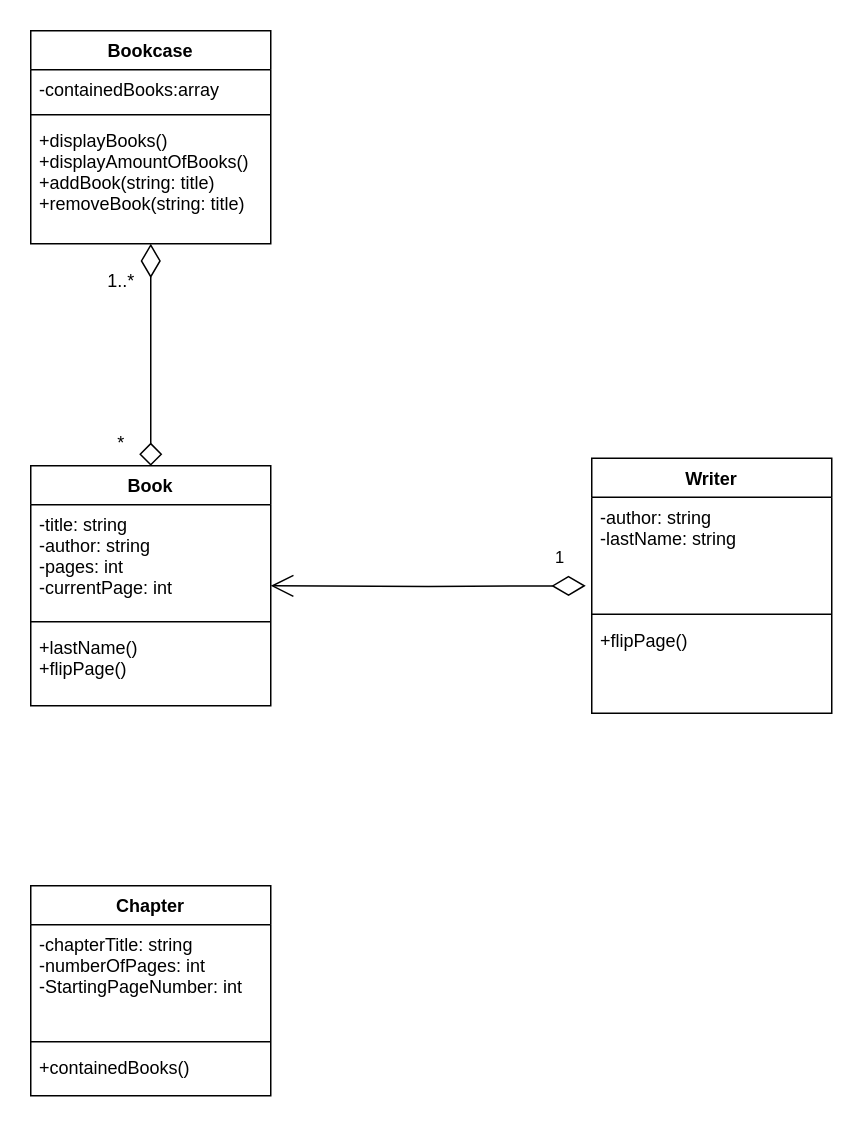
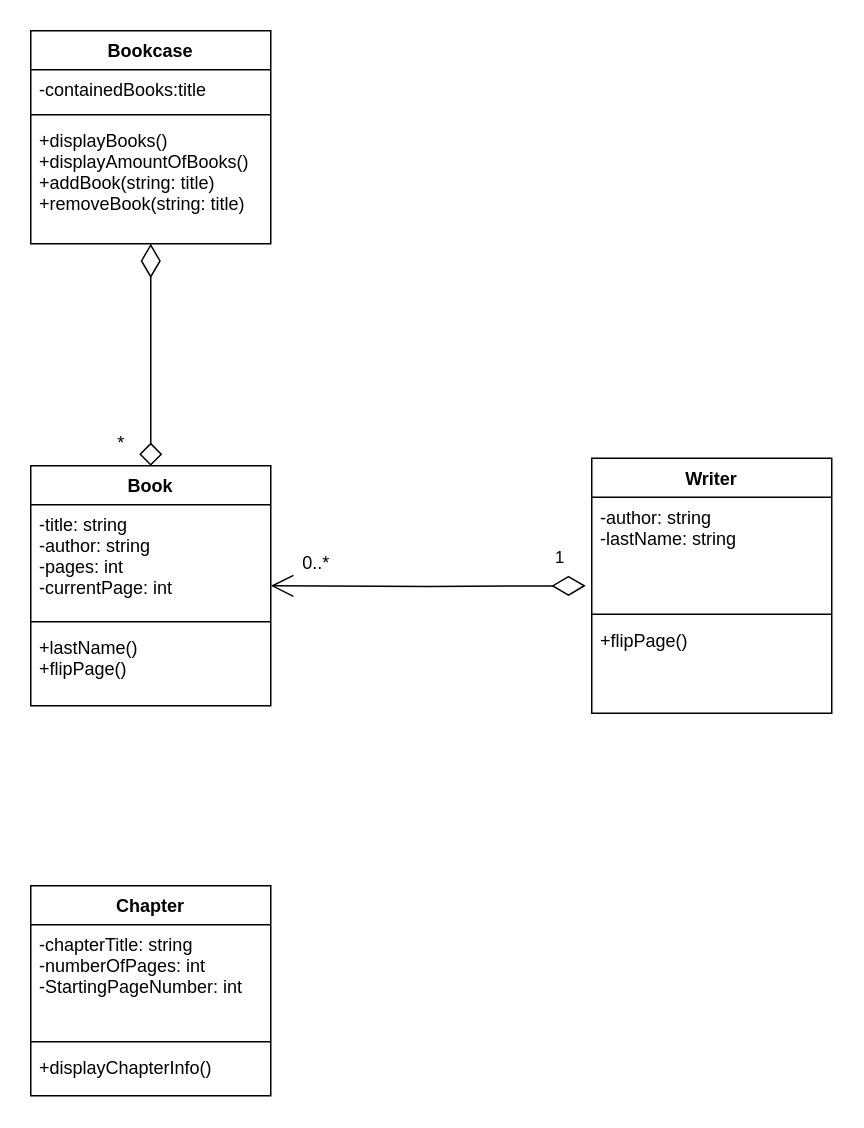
node "-containedBooks:array": label "-containedBooks:array" -> "-containedBooks:title"
node "1..*": removed
node "0..*": added
node "+containedBooks()": label "+containedBooks()" -> "+displayChapterInfo()"
